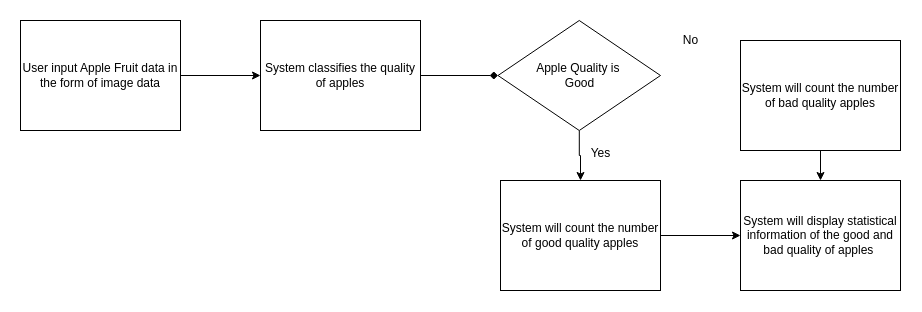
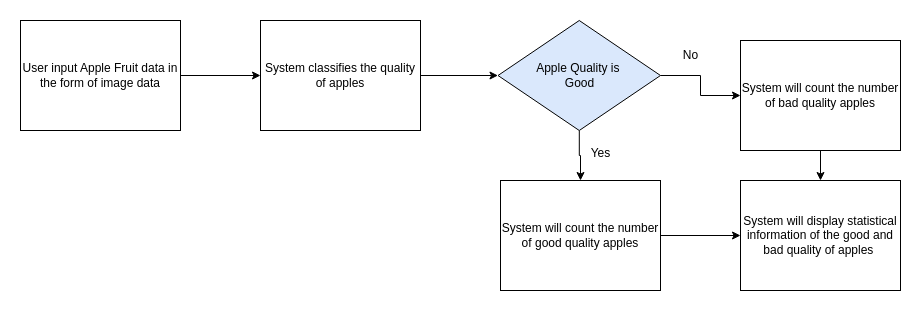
node "No": moved (691, 41) -> (691, 56)
edge "System classifies the quality of apples" -> "Apple Quality is Good": arrowhead diamond -> classic
node "Apple Quality is Good": fillcolor #ffffff -> #dae8fc
edge "Apple Quality is Good" -> "System will count the number of bad quality apples": added
